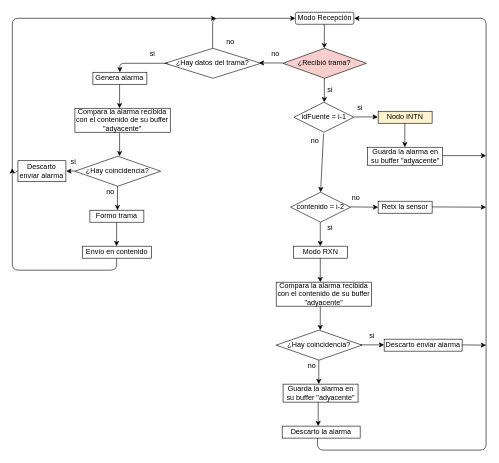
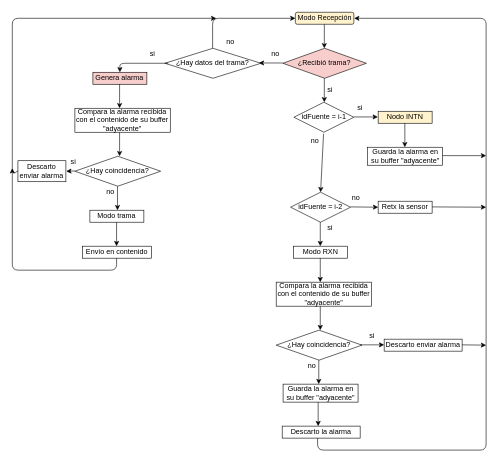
node "Modo Recepción": fillcolor #ffffff -> #fff2cc
node "Genera alarma": fillcolor #ffffff -> #f8cecc
node "contenido = i-2": label "contenido = i-2" -> "idFuente = i-2"
node "Formo trama": label "Formo trama" -> "Modo trama"
